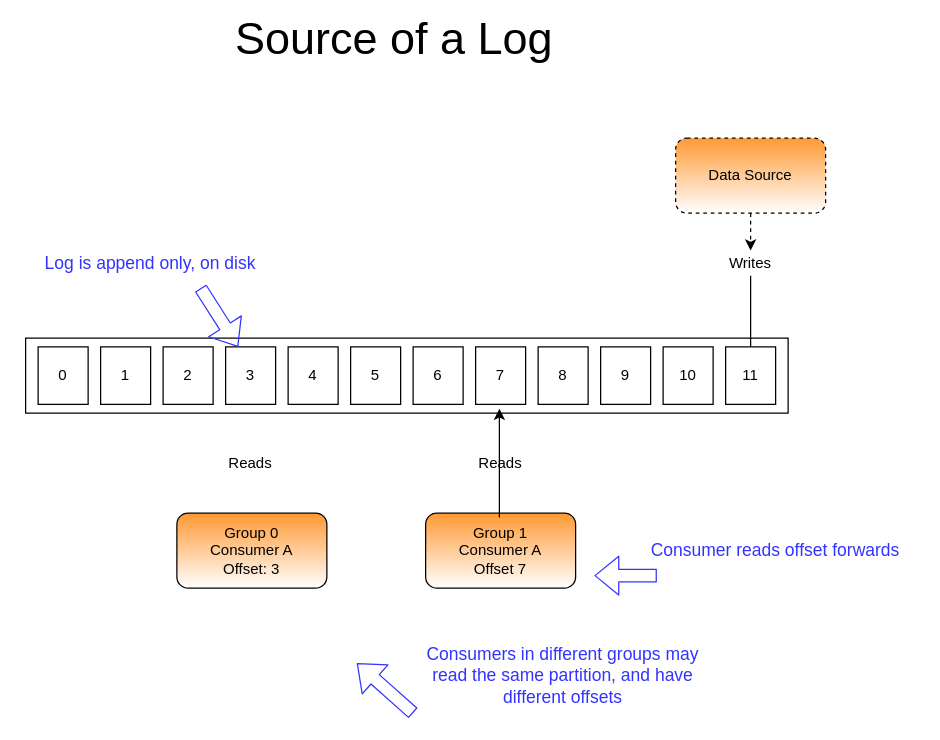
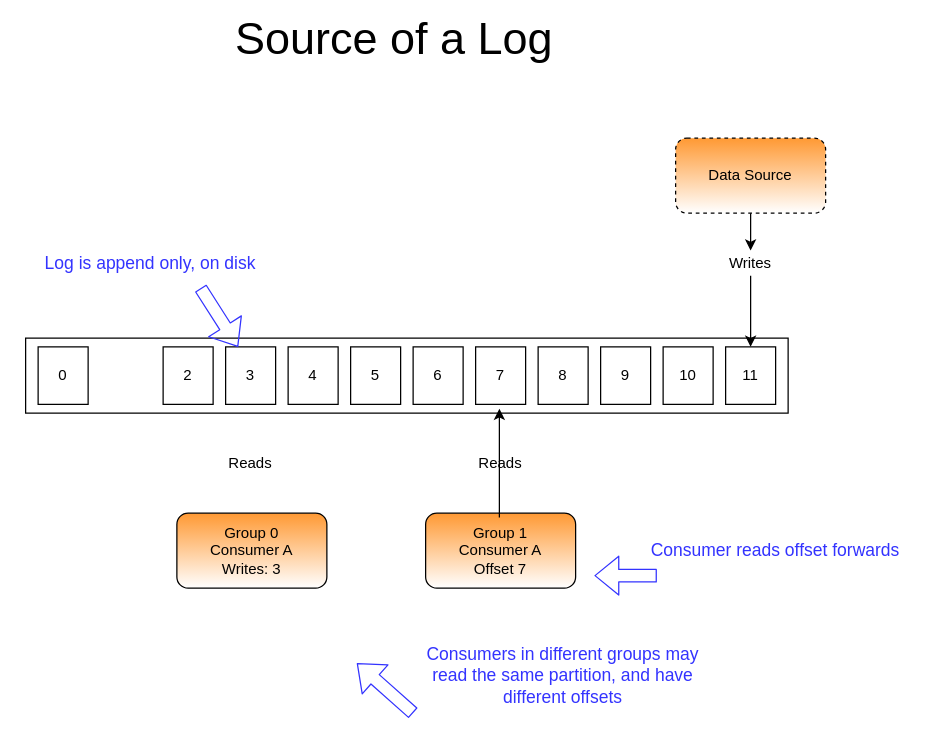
edge "Data Source" -> "Writes": style dashed -> solid
edge "Writes" -- "11": arrowhead none -> classic
node "1": removed
node "Group 0 Consumer A Offset: 3": label "Group 0 Consumer A Offset: 3" -> "Group 0 Consumer A Writes: 3"
